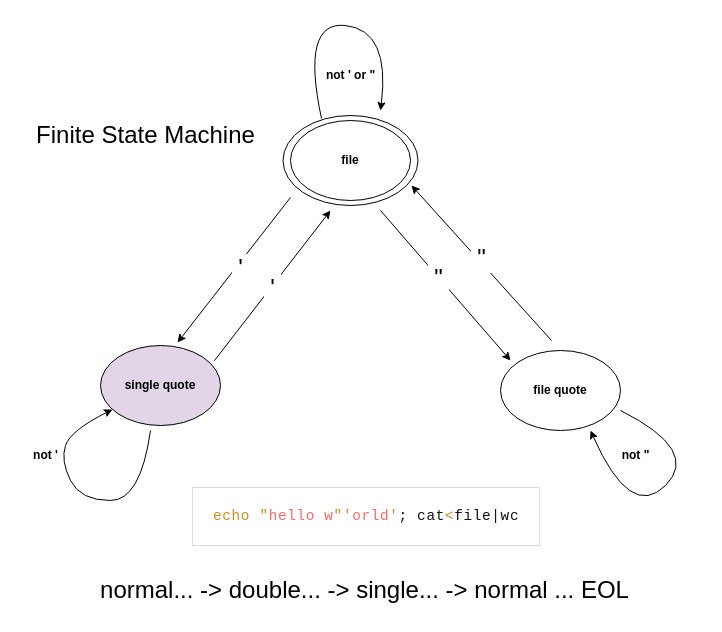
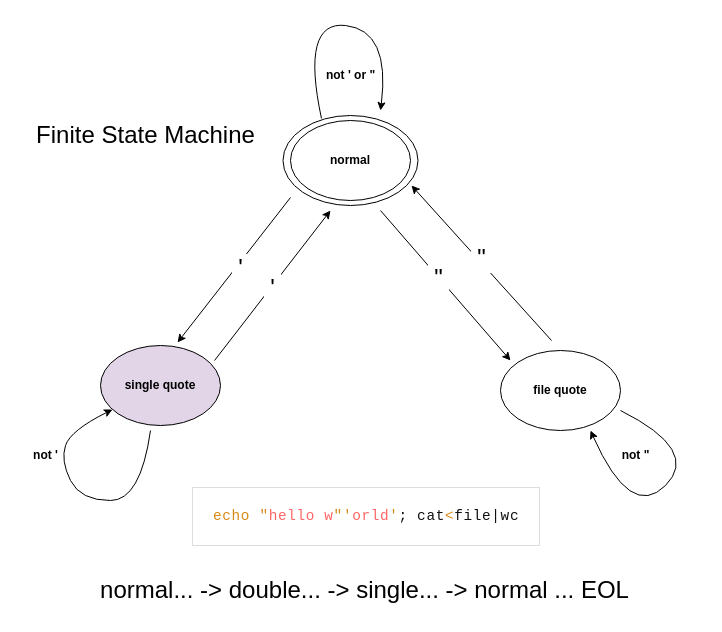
node "file": label "file" -> "normal"
